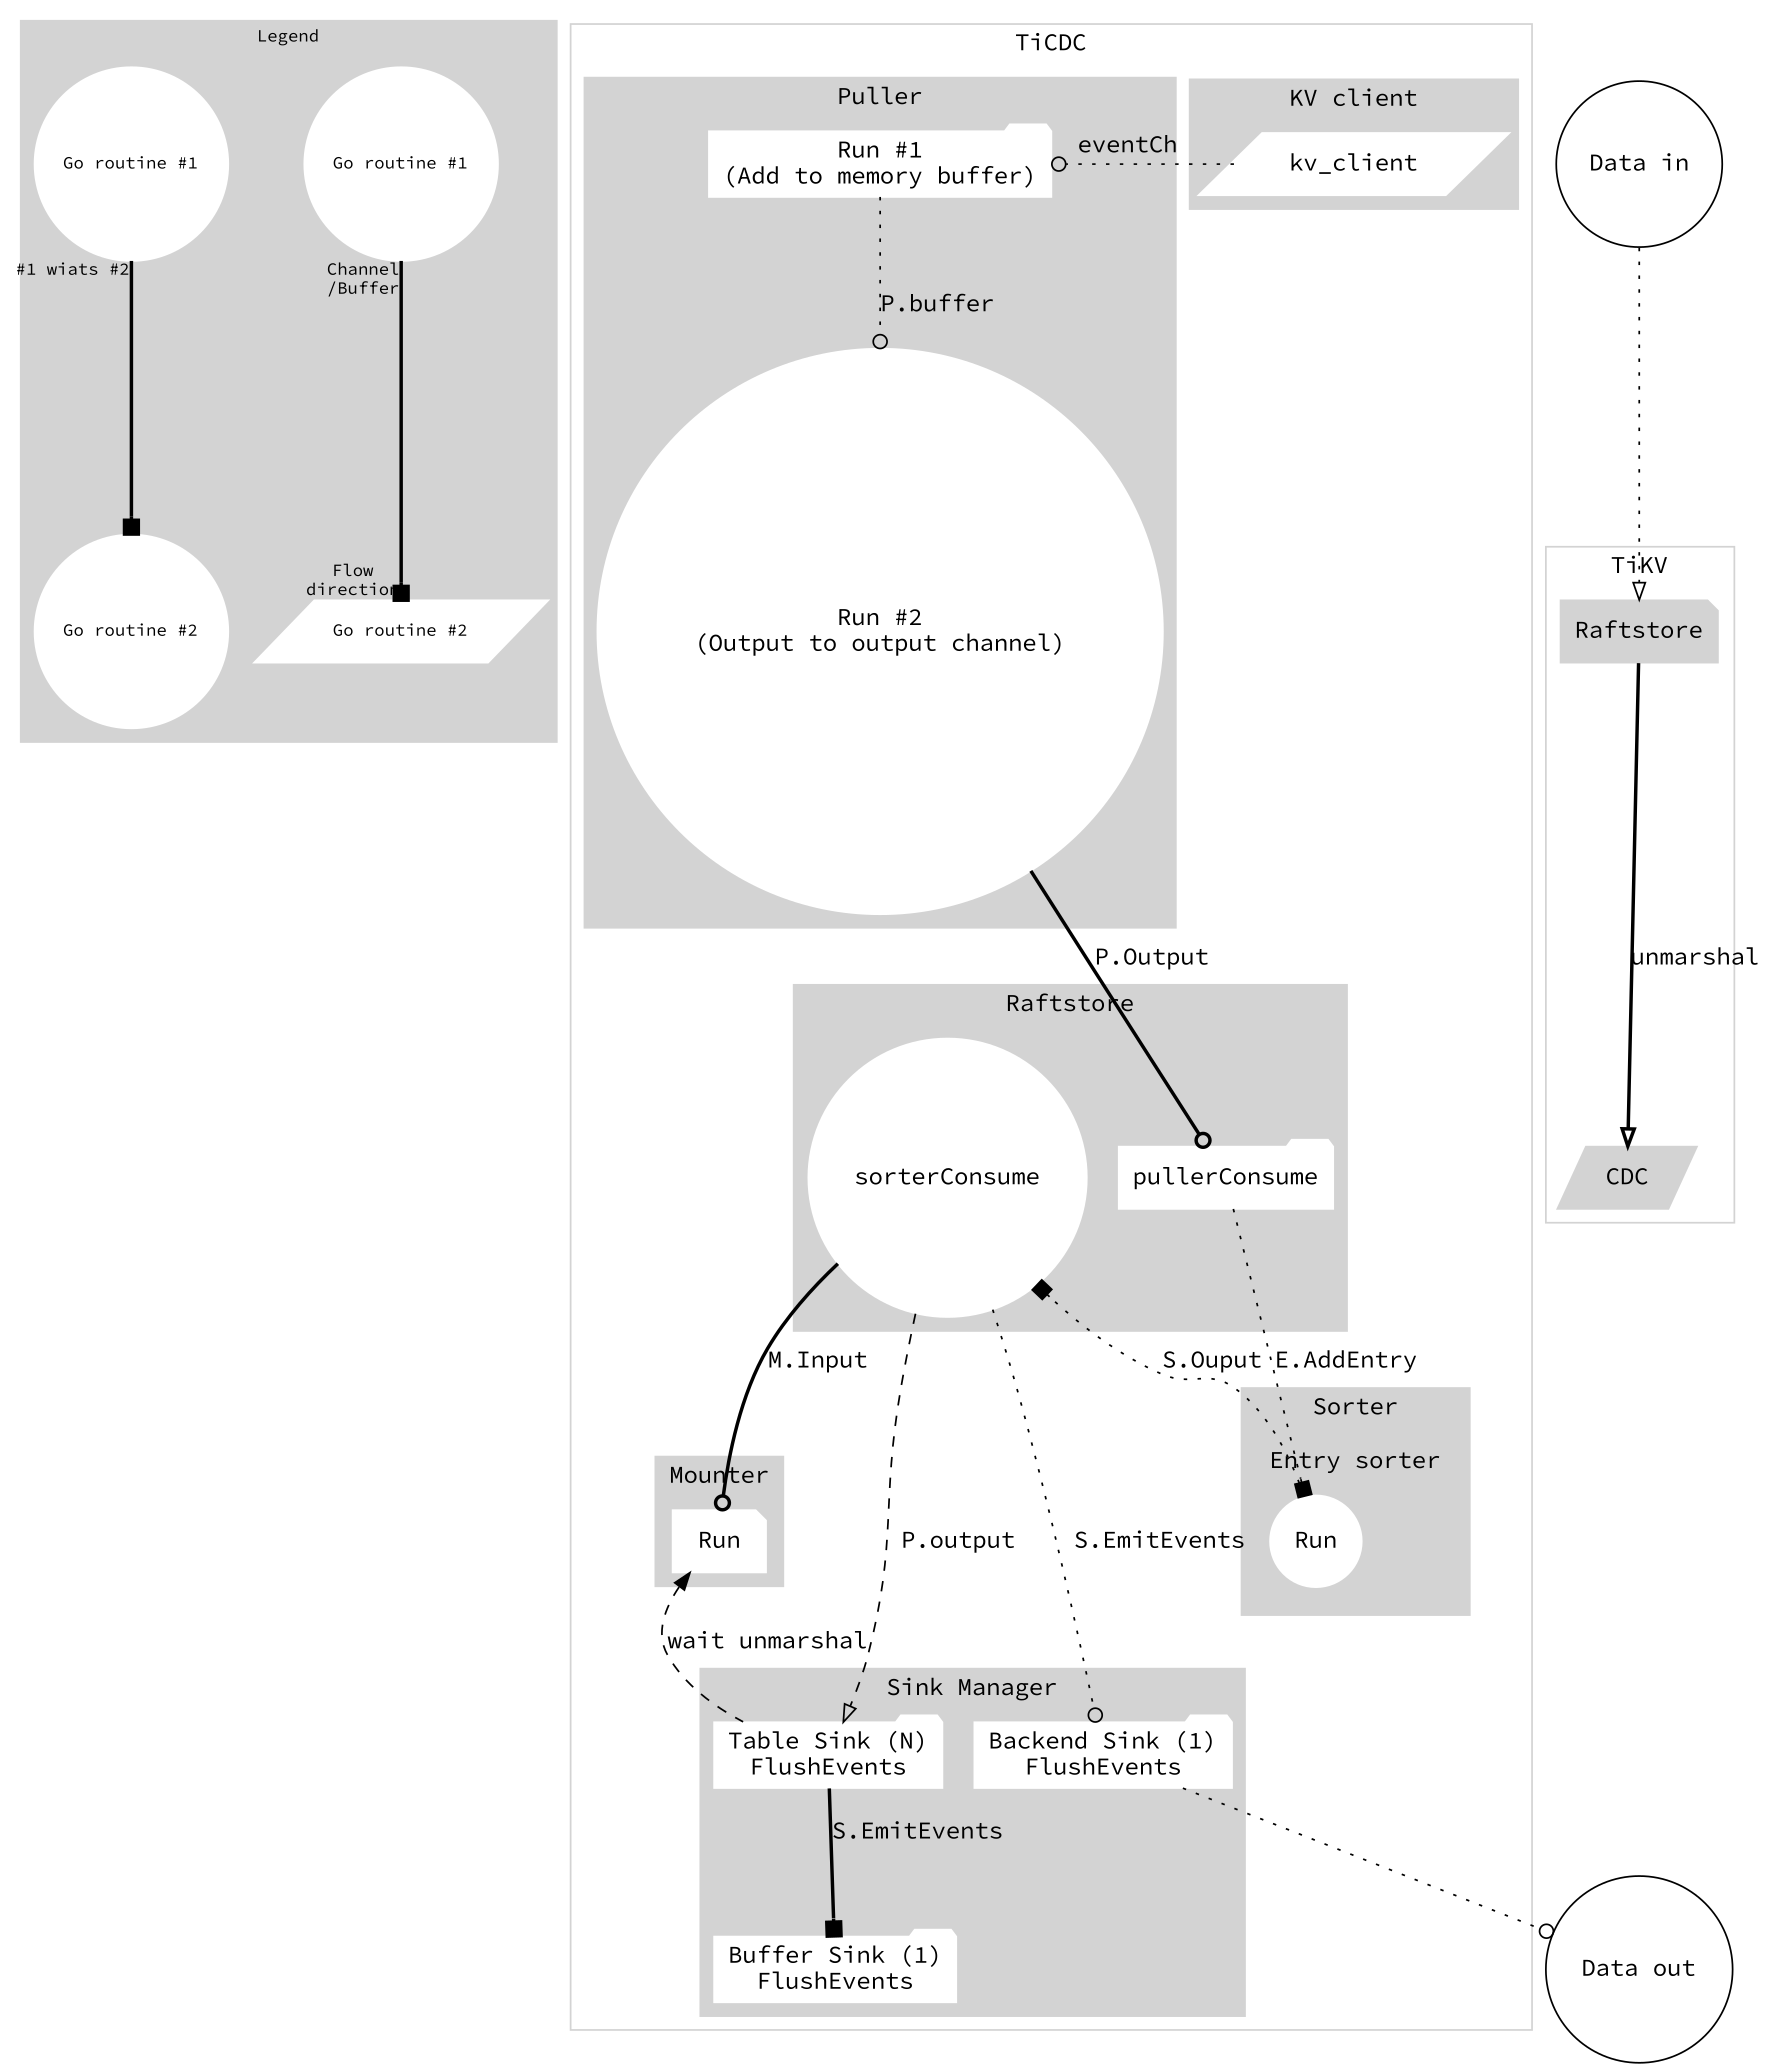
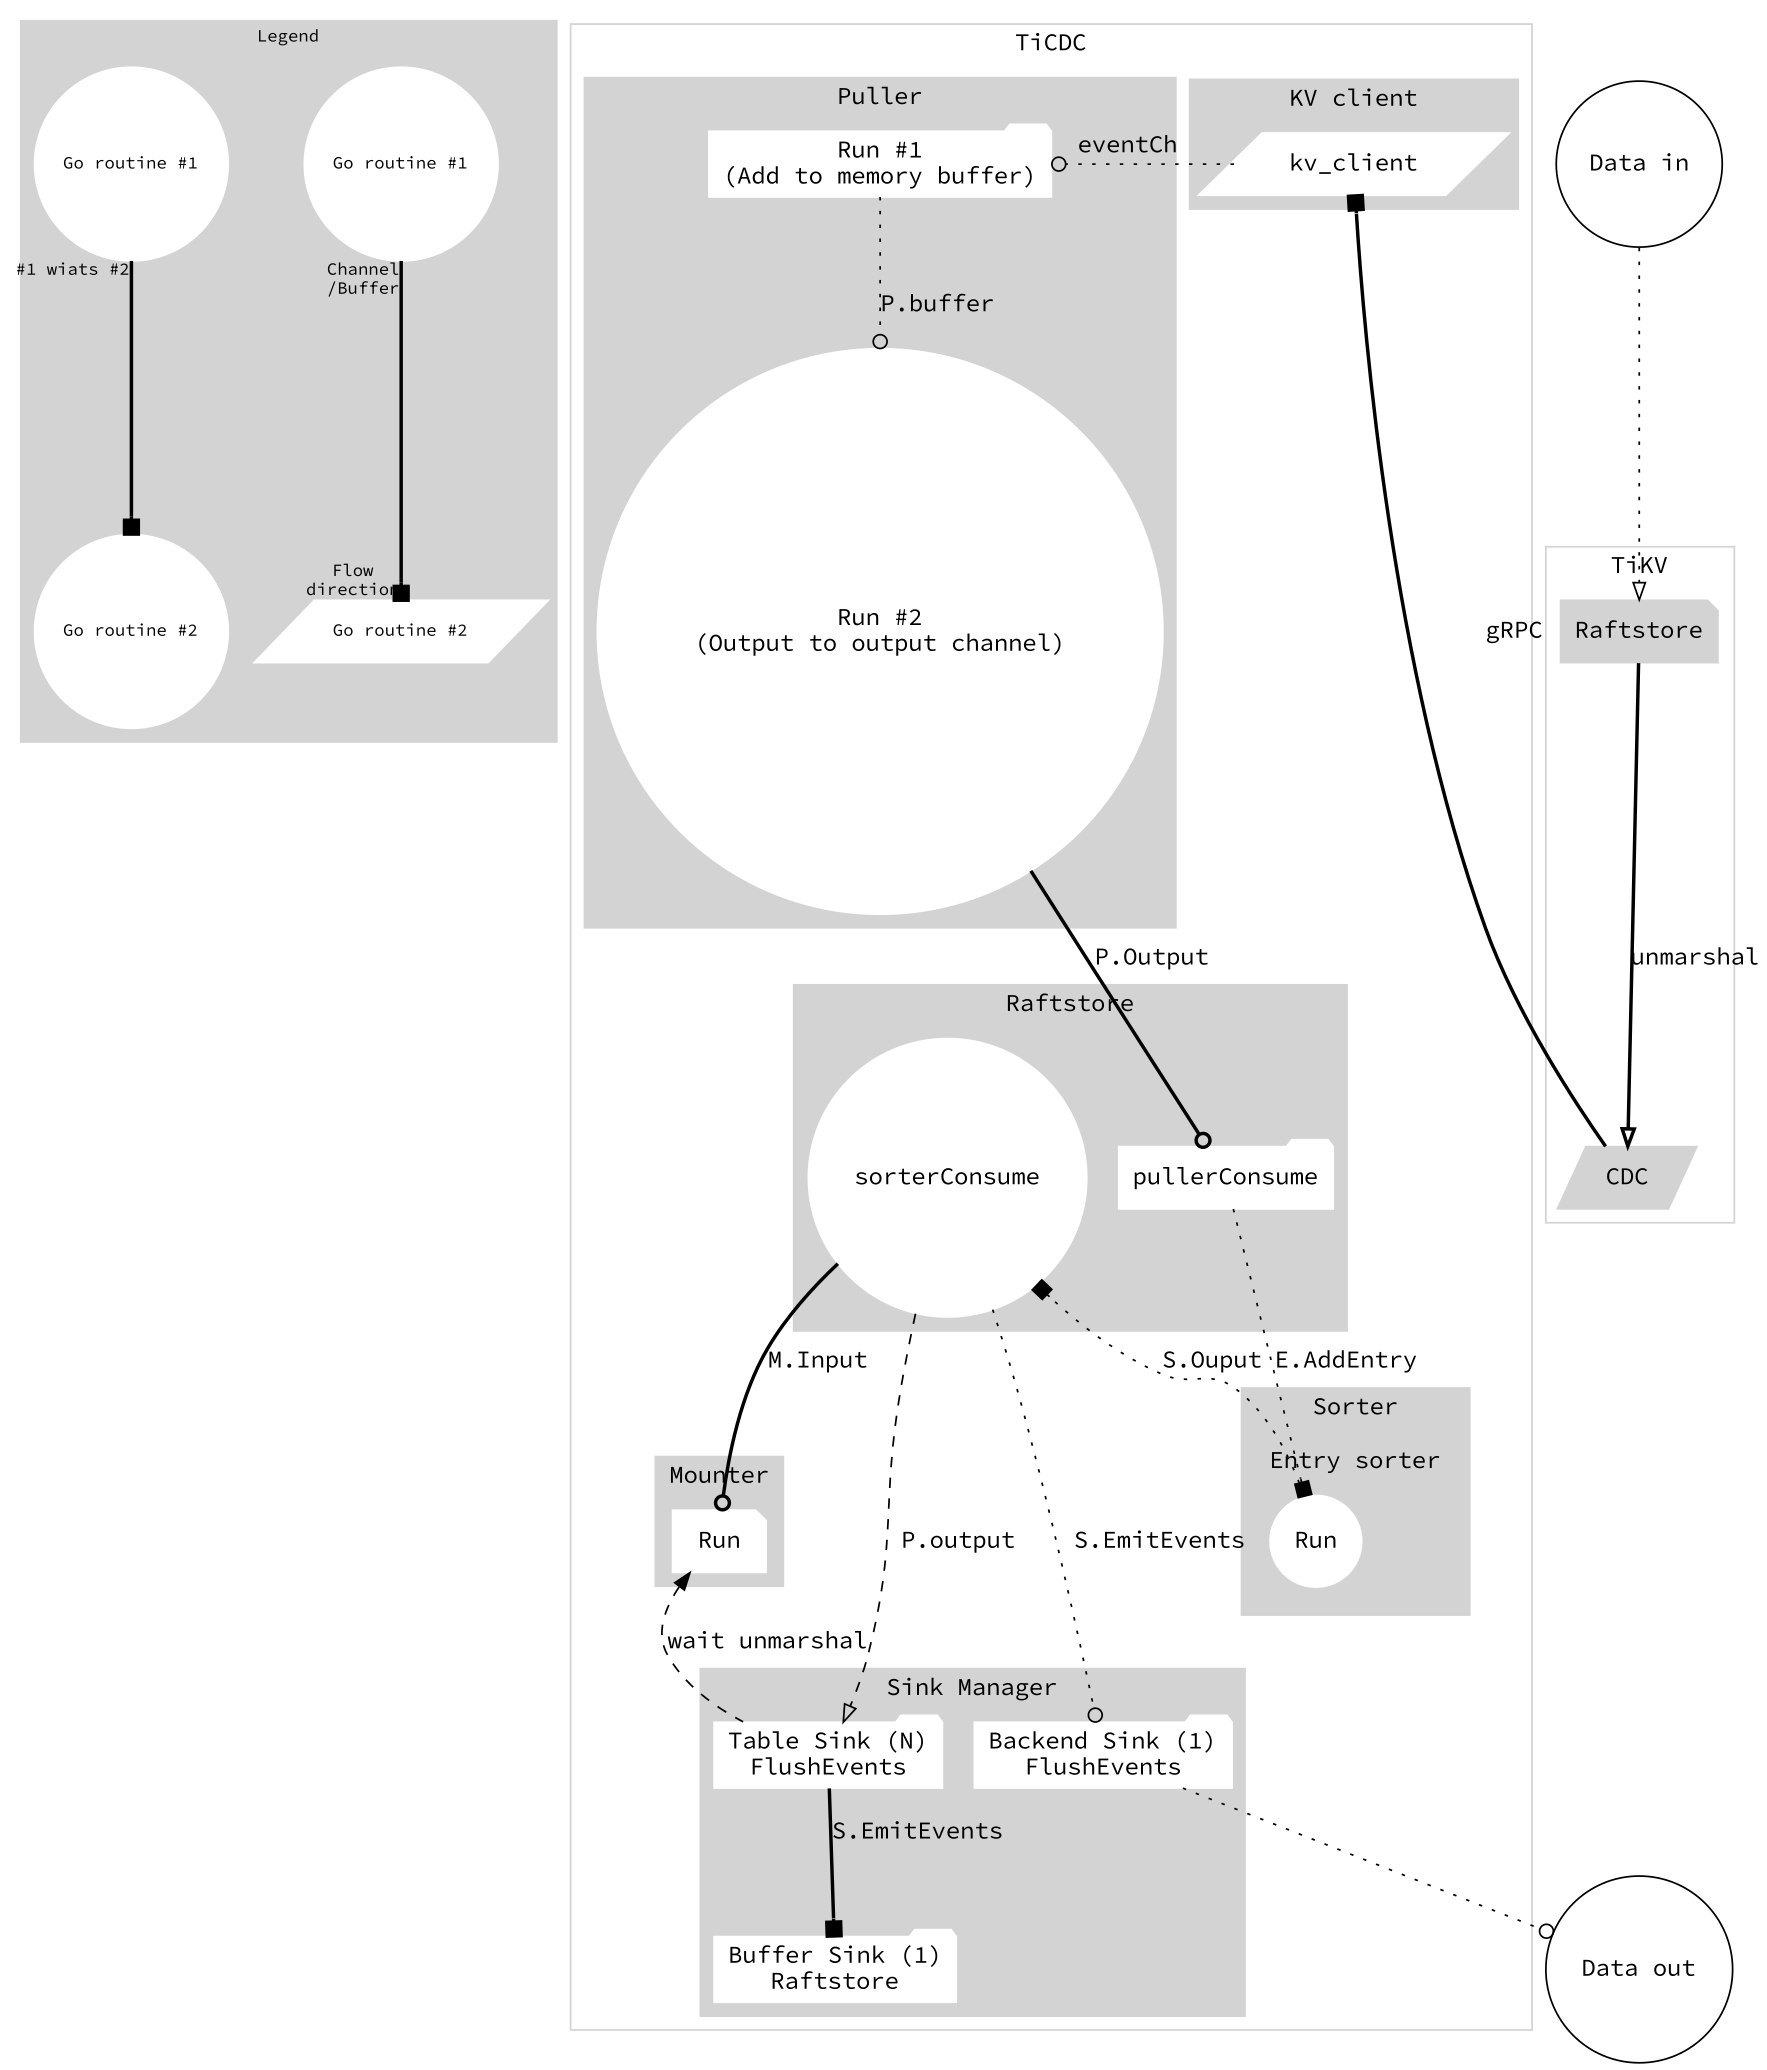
edge "CDC" -> "kv_client": added, label "gRPC"
node "Buffer Sink (1) FlushEvents": label "Buffer Sink (1) FlushEvents" -> "Buffer Sink (1) Raftstore"
